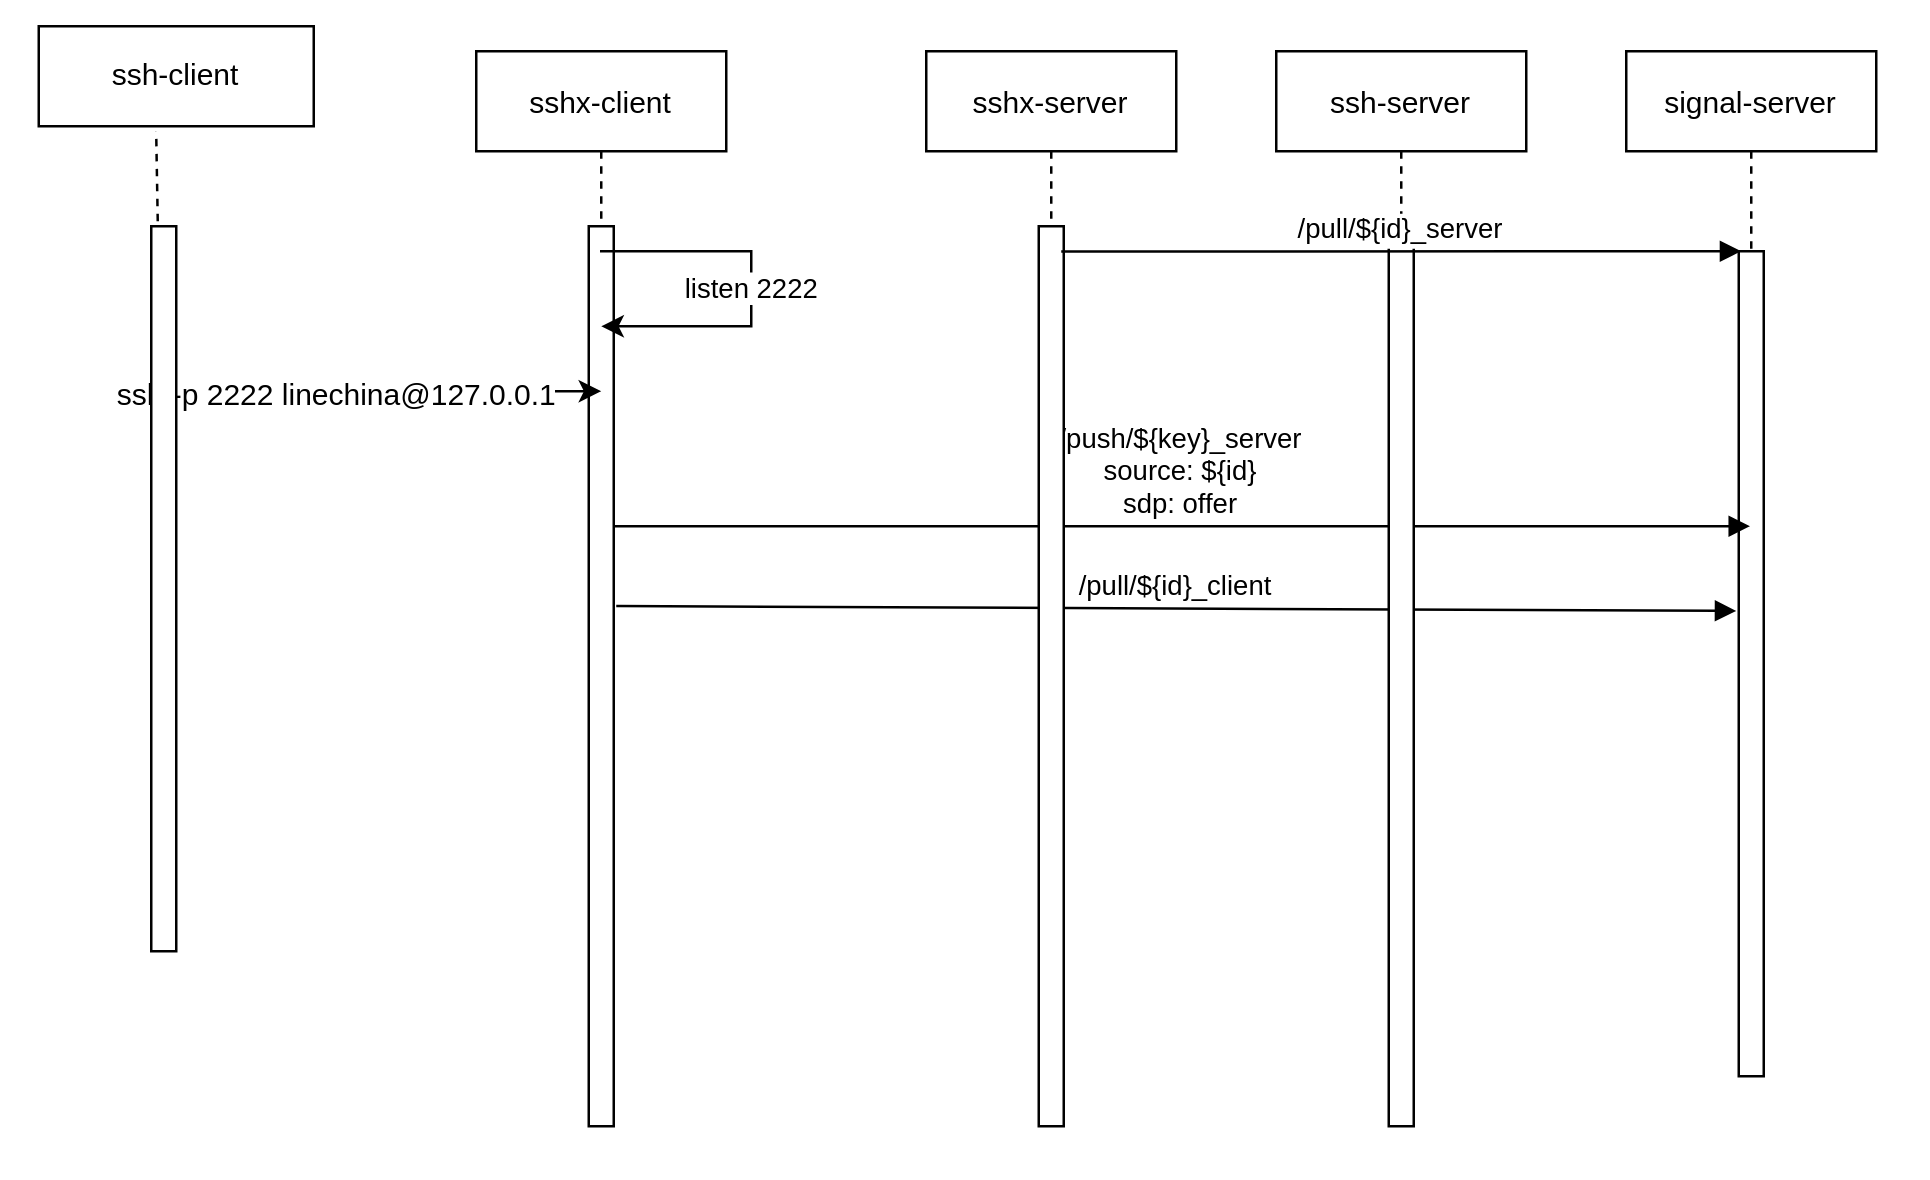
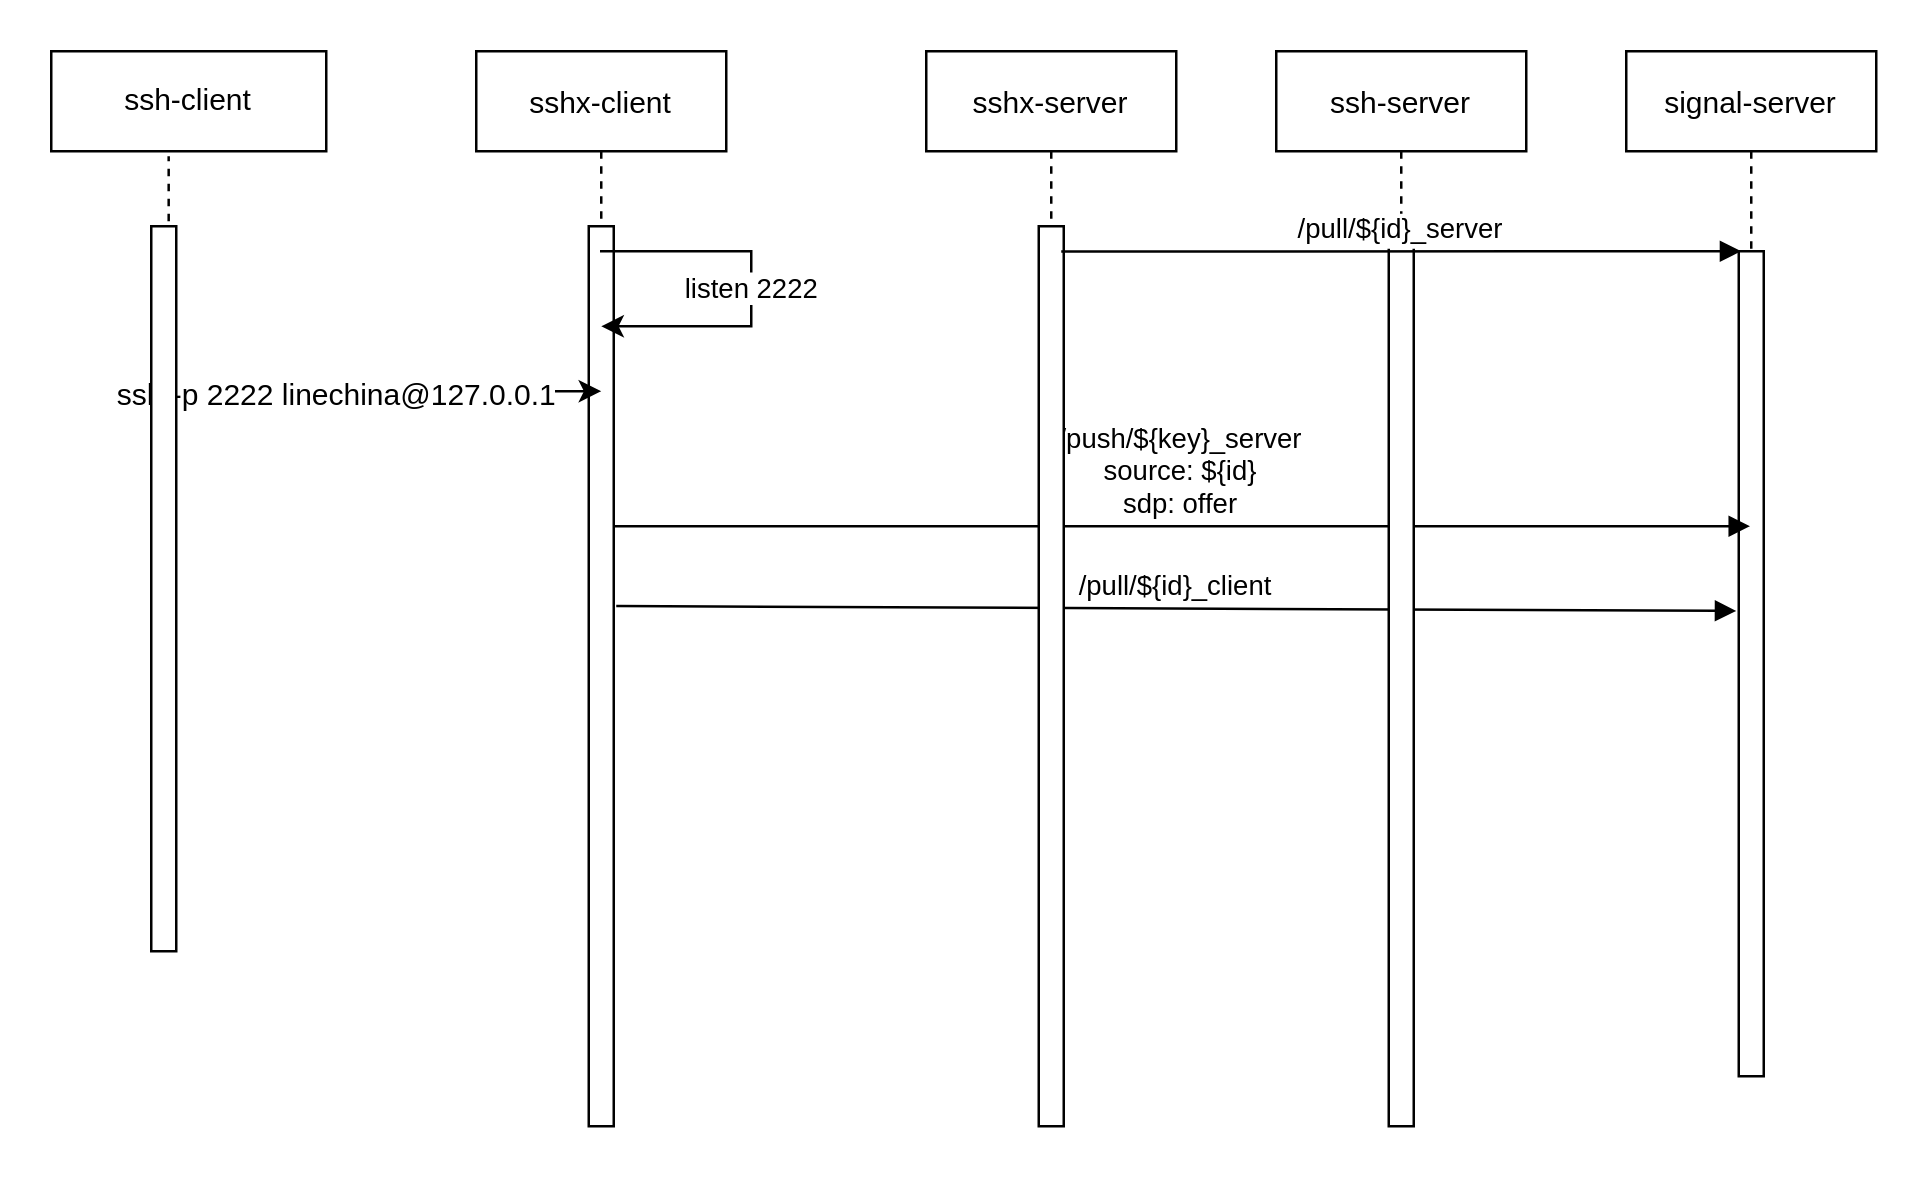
node "ssh-client": moved (176, 76) -> (189, 101)
